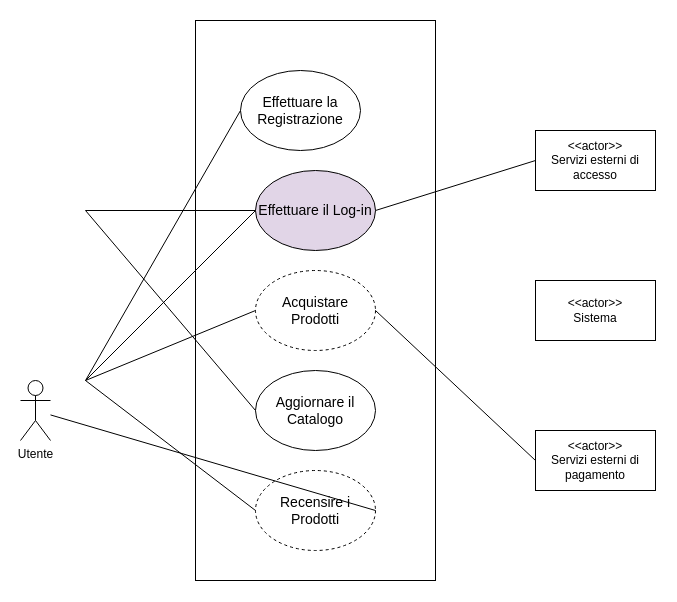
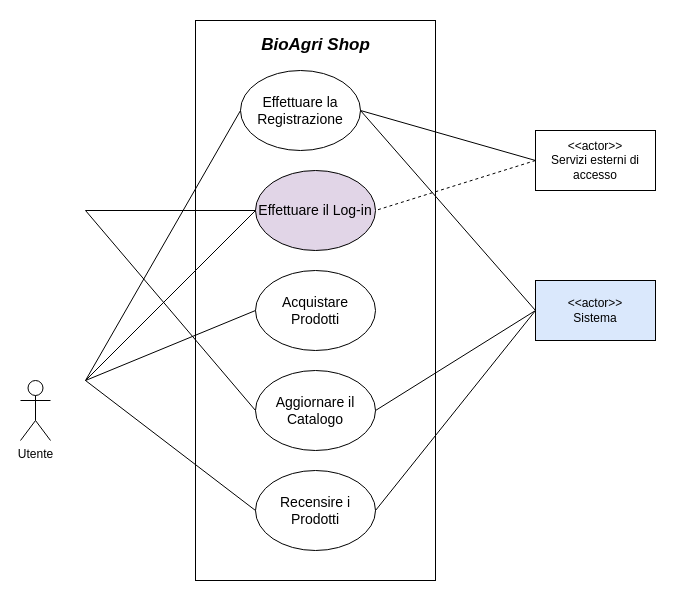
node "BioAgri Shop": added
edge "Effettuare la Registrazione" -- "<<actor>> Servizi esterni di accesso": added
edge "<<actor>> Servizi esterni di accesso" -- "Effettuare il Log-in": style solid -> dashed
edge "Effettuare la Registrazione" -- "<<actor>> Sistema": added
node "Acquistare Prodotti": style dashed -> solid
node "<<actor>> Sistema": fillcolor #ffffff -> #dae8fc
edge "<<actor>> Sistema" -- "Aggiornare il Catalogo": added
edge "Acquistare Prodotti" -- "<<actor>> Servizi esterni di pagamento": removed
node "<<actor>> Servizi esterni di pagamento": removed
edge "Utente" -- "Recensire i Prodotti": now "<<actor>> Sistema" -- "Recensire i Prodotti"
node "Recensire i Prodotti": style dashed -> solid
